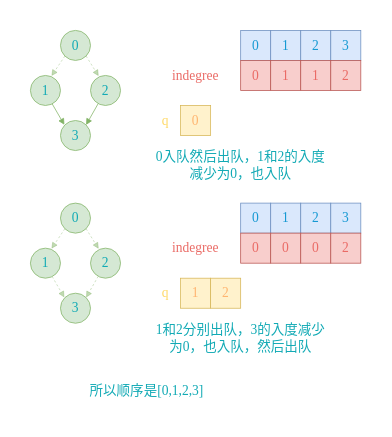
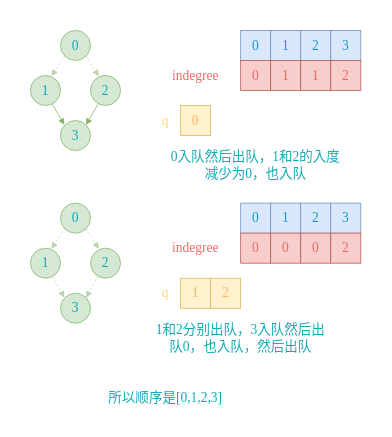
node "0入队然后出队，1和2的入度减少为0，也入队": moved (240, 165) -> (255, 165)
node "1和2分别出队，3的入度减少为0，也入队，然后出队": label "1和2分别出队，3的入度减少为0，也入队，然后出队" -> "1和2分别出队，3入队然后出队0，也入队，然后出队"
node "所以顺序是[0,1,2,3]": moved (147, 390) -> (165, 398)
